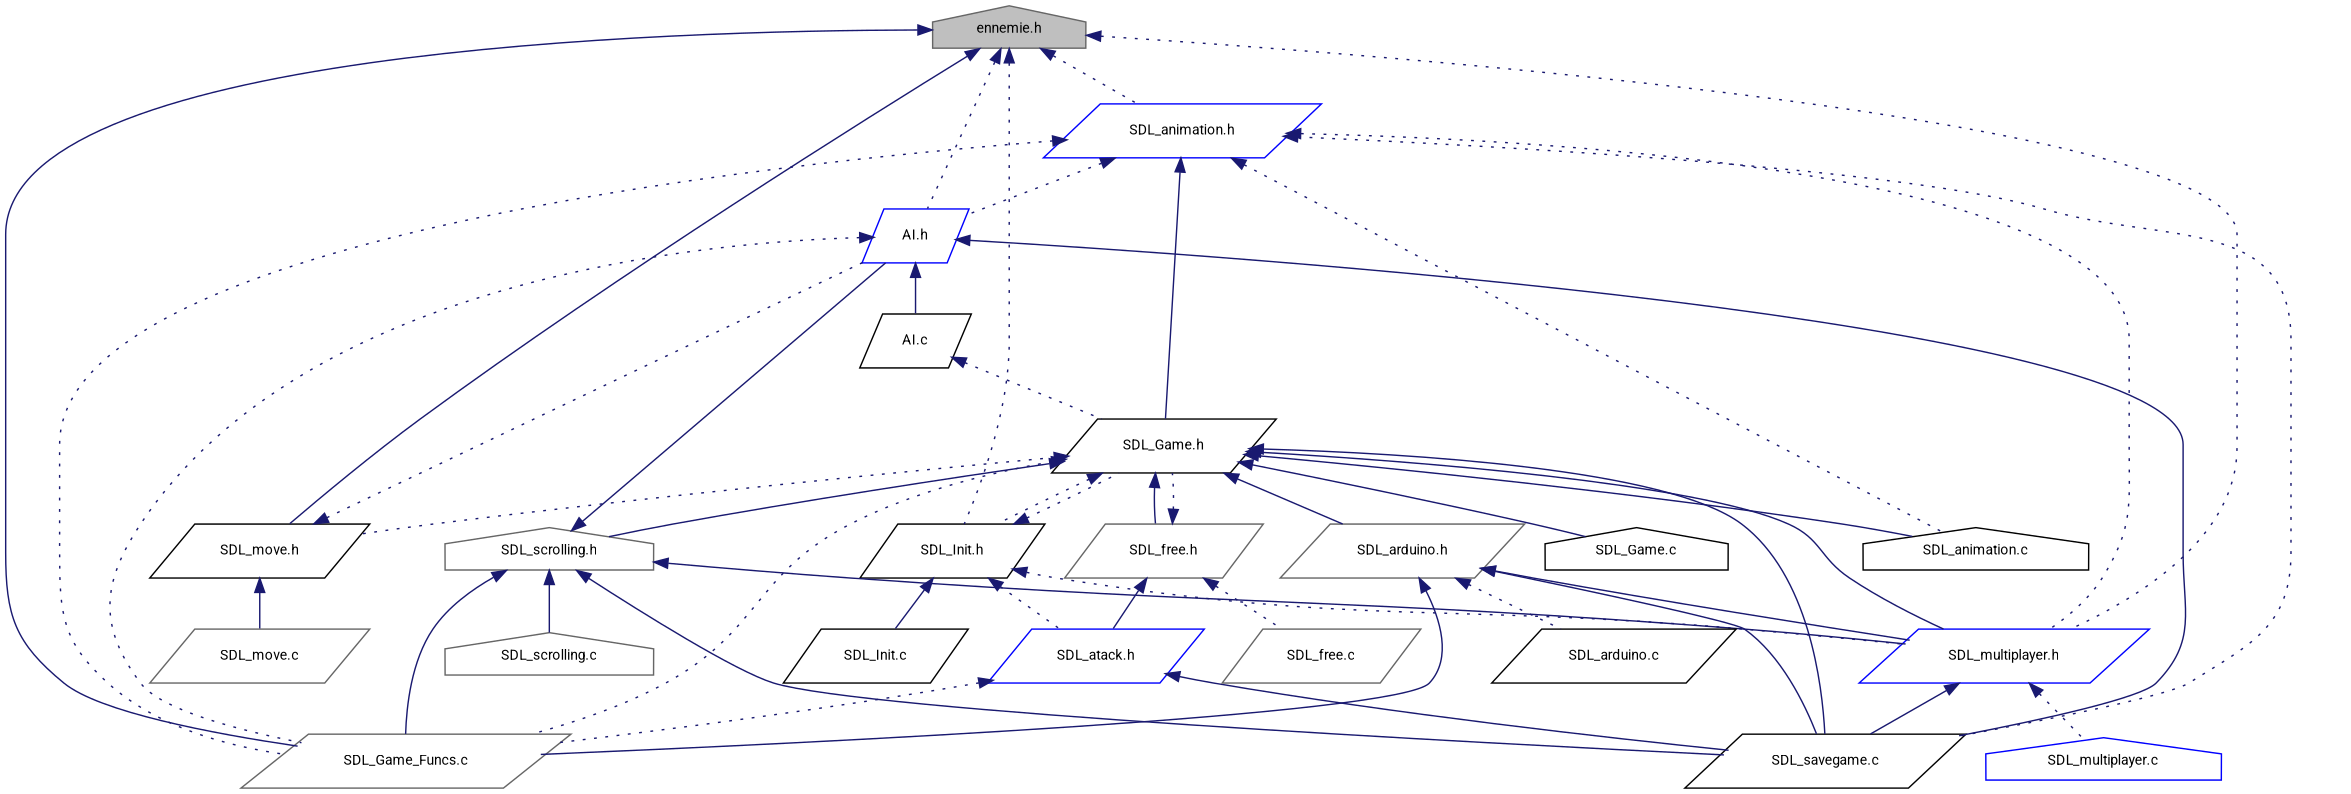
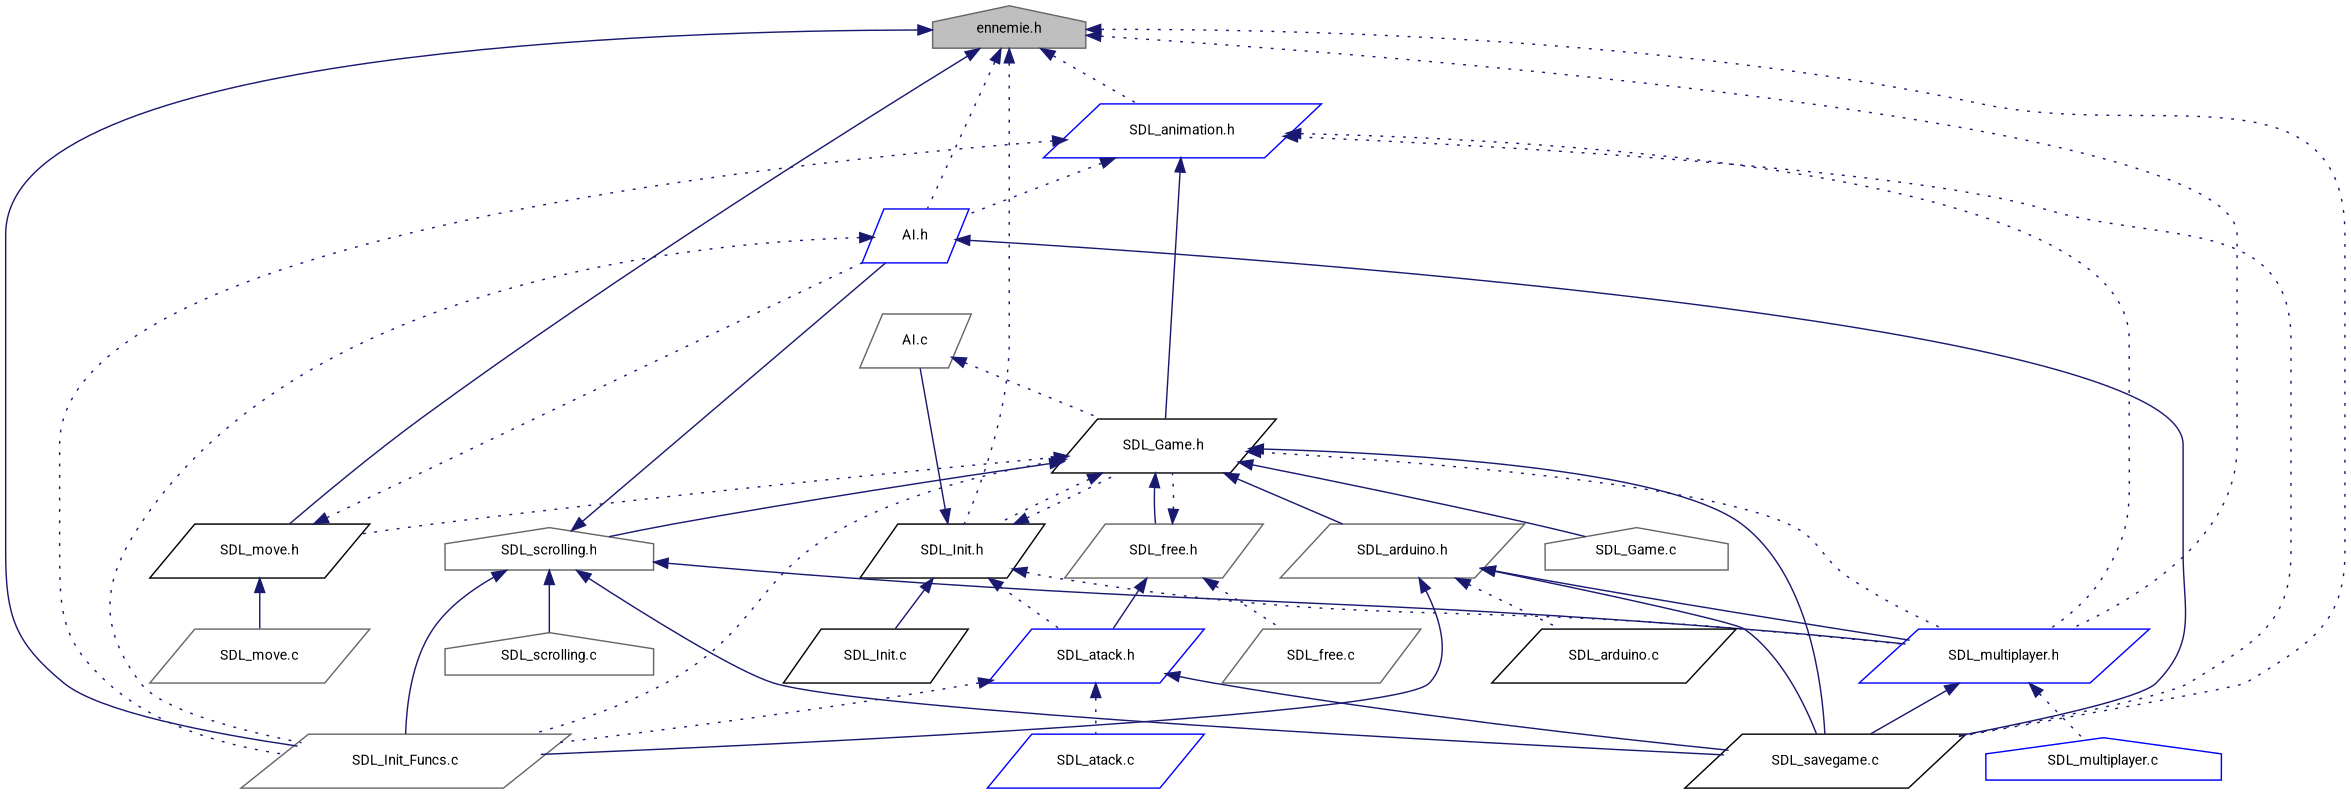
edge "SDL_savegame.c" -> "ennemie.h": added
edge "AI.c" -> "AI.h": now "AI.c" -> "SDL_Init.h"
node "AI.c": color black -> gray40
edge "SDL_multiplayer.h" -> "SDL_Game.h": style solid -> dotted
node "SDL_Game.c": color black -> gray40
node "SDL_animation.c": removed
node "SDL_Game_Funcs.c": label "SDL_Game_Funcs.c" -> "SDL_Init_Funcs.c"
node "SDL_atack.c": added
